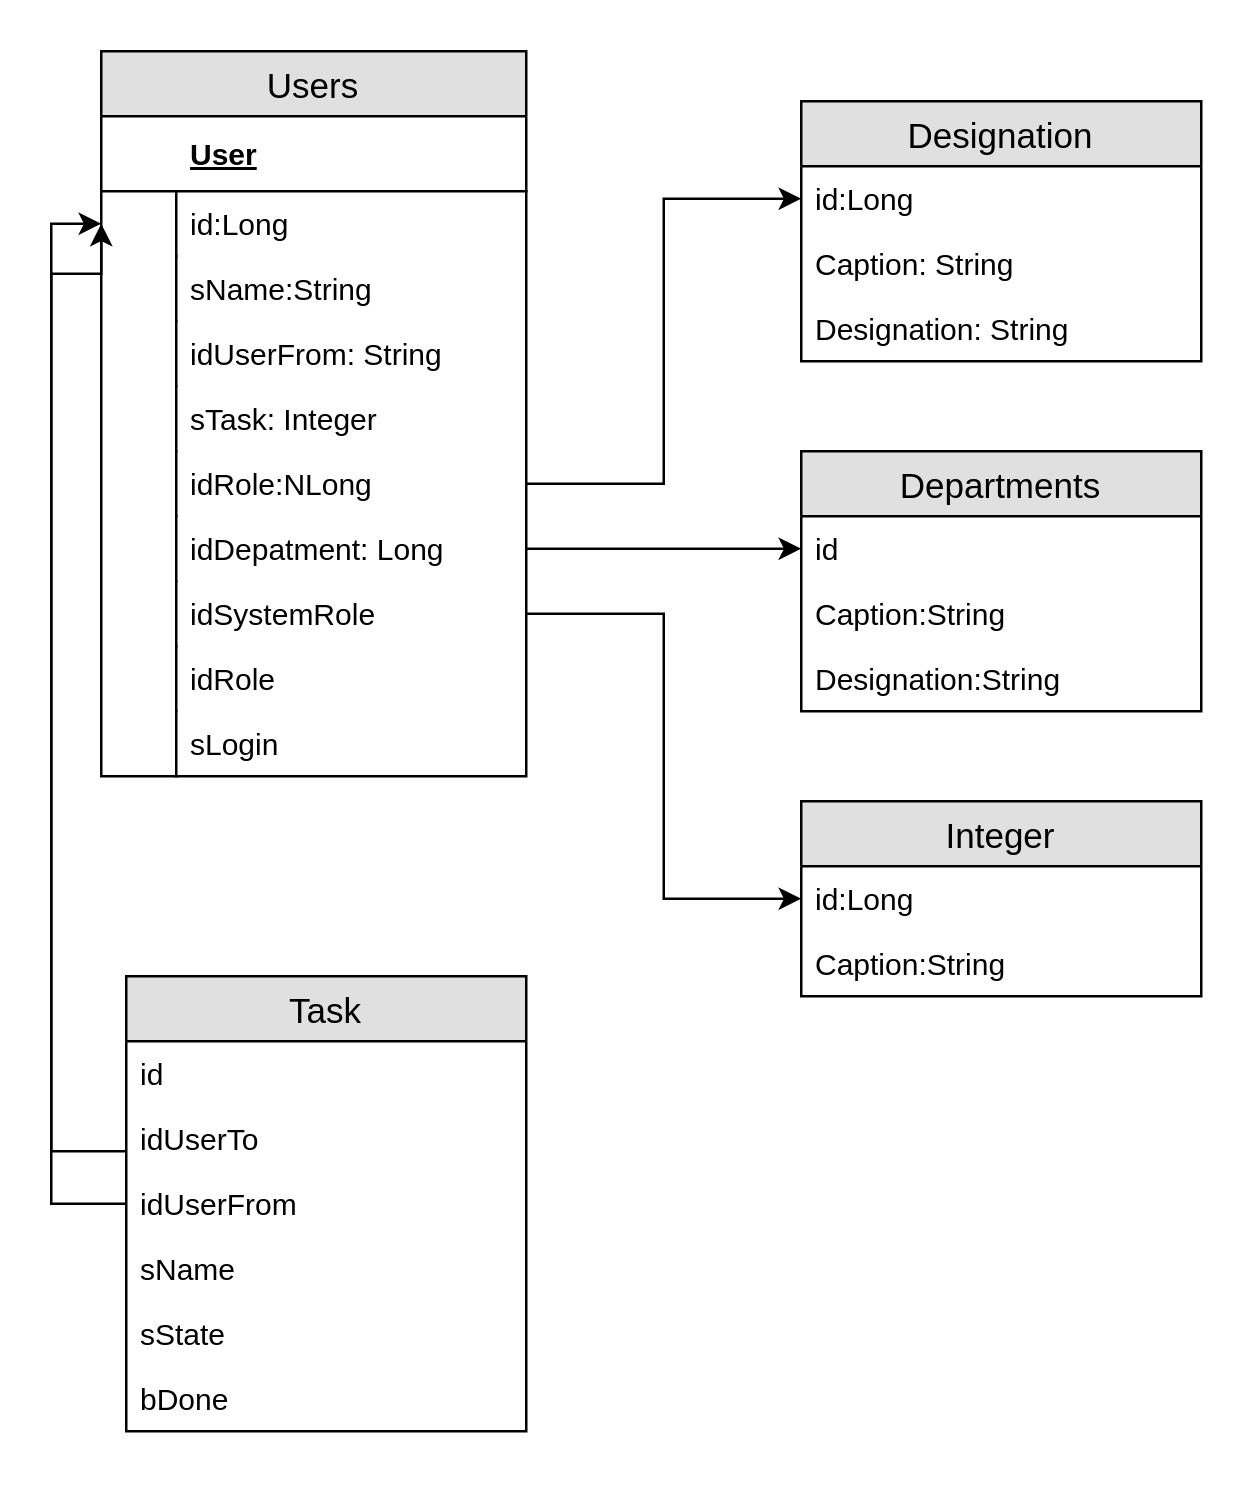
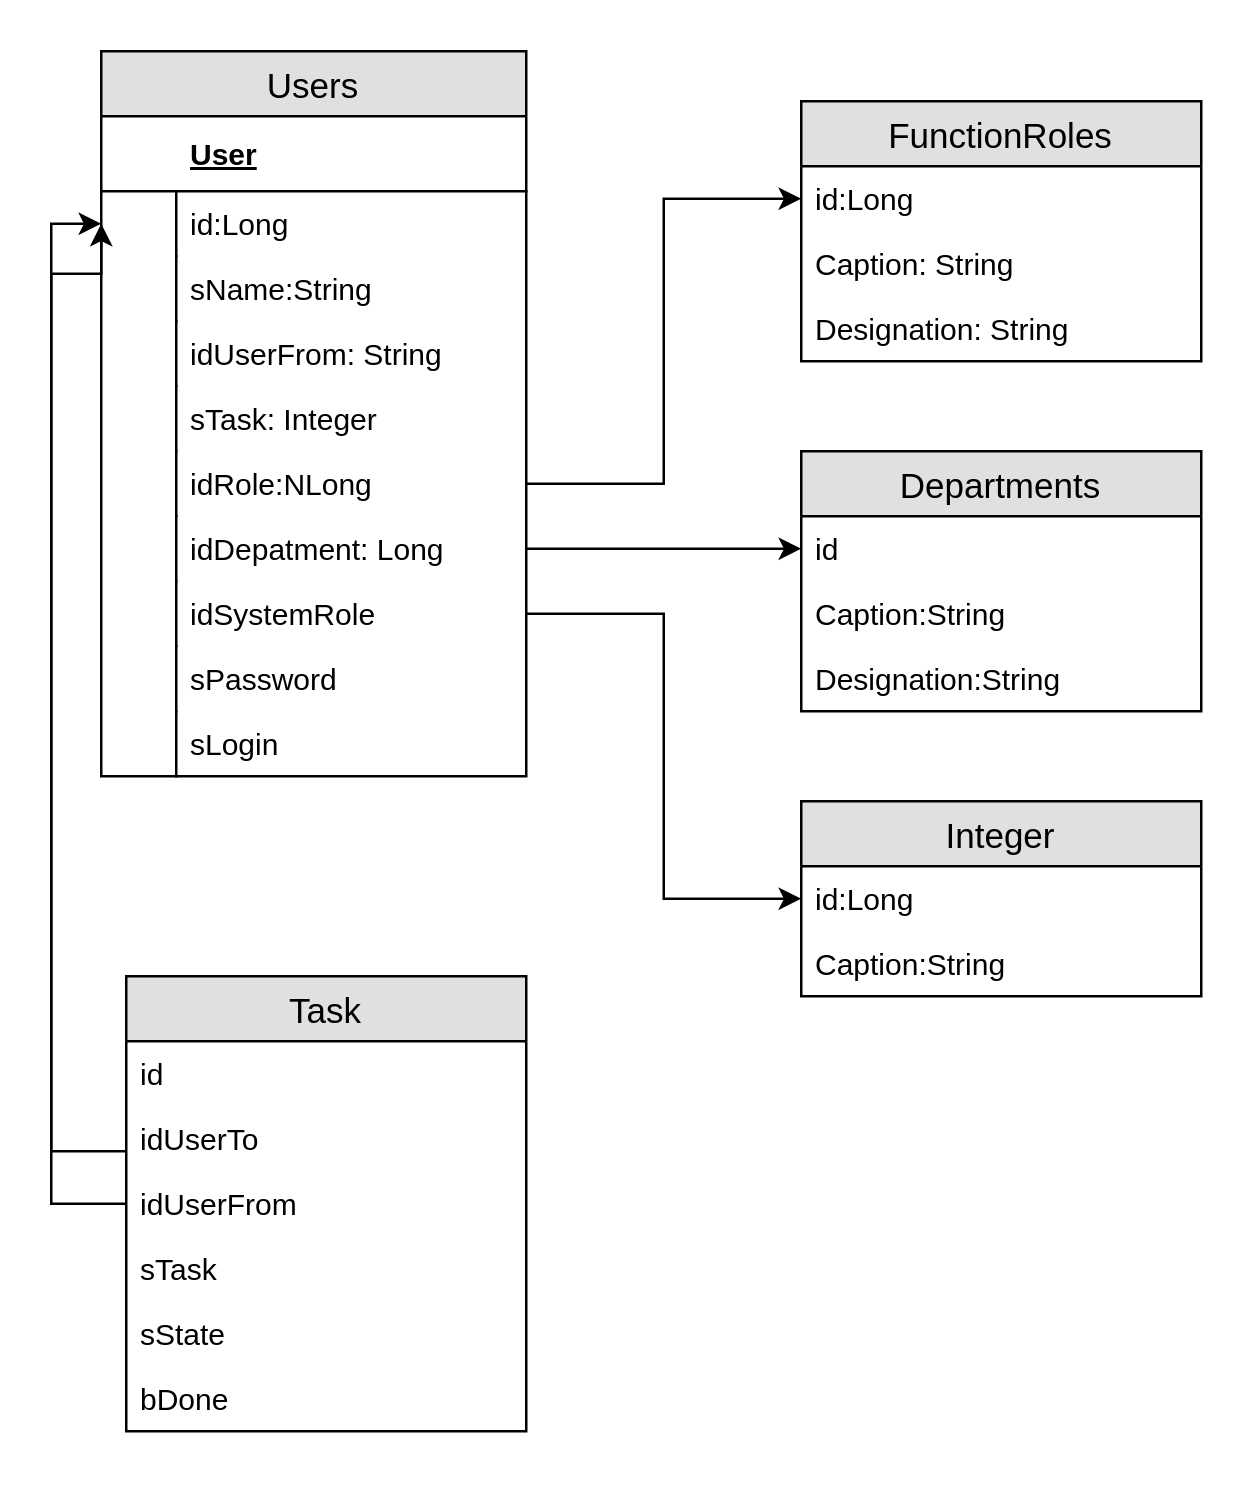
node "Designation": label "Designation" -> "FunctionRoles"
node "idRole": label "idRole" -> "sPassword"
node "sName": label "sName" -> "sTask"
